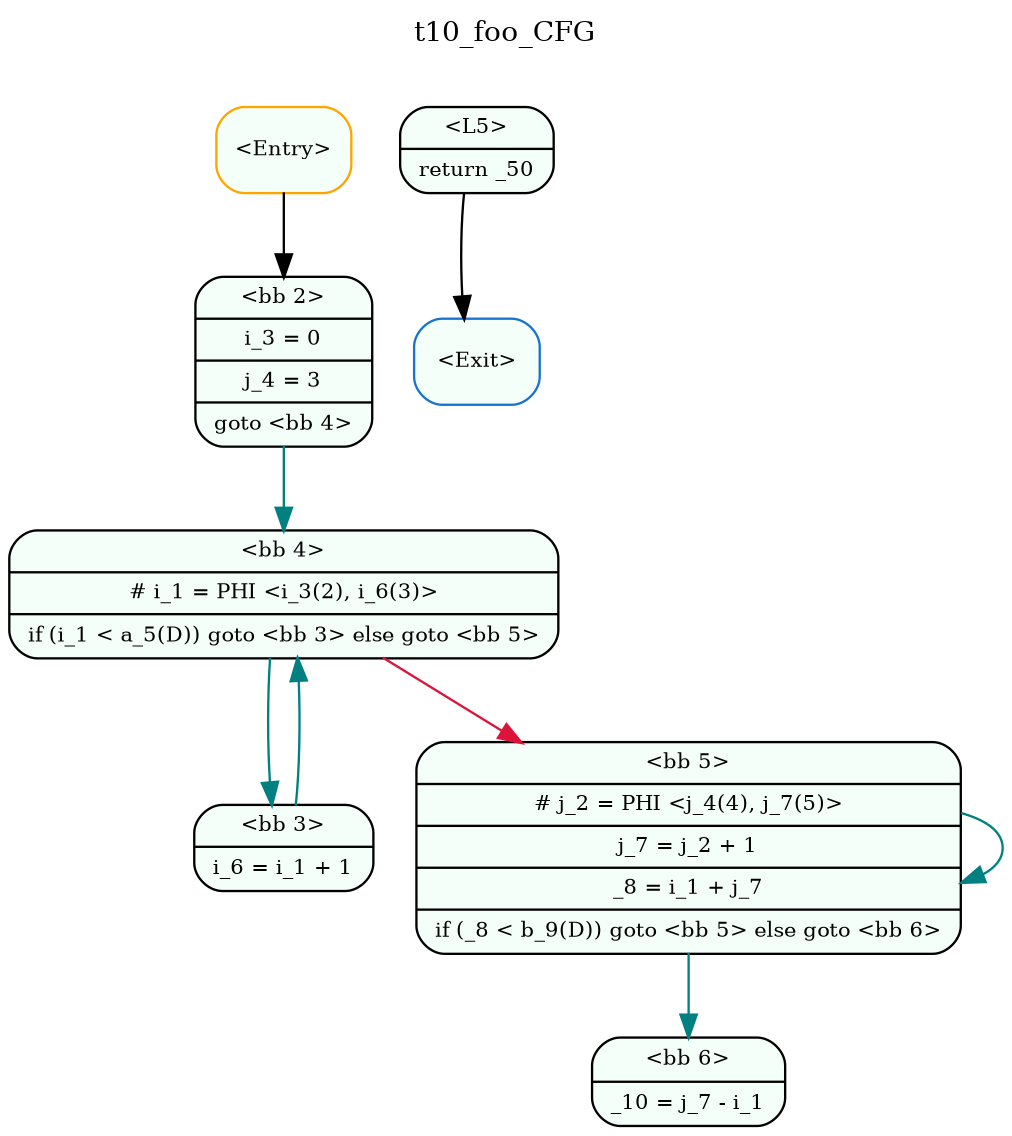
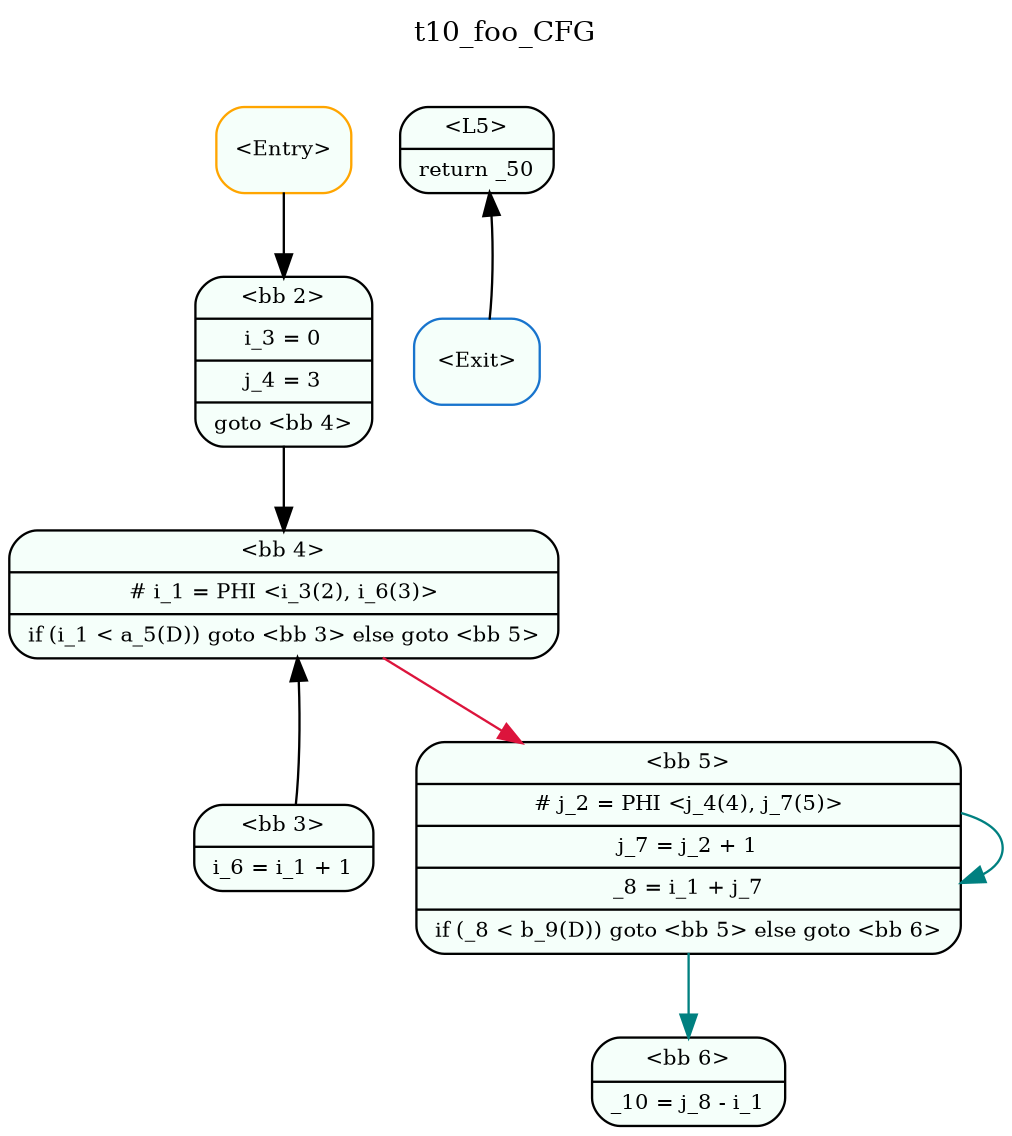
edge "<L5>" -> "<Exit>": reversed
edge "<bb 2>" -> "<bb 4>": color teal -> black
edge "<bb 4>" -> "<bb 3>": removed
edge "<bb 3>" -> "<bb 4>": color teal -> black
node "<bb 6>": text "_10 = j_7 - i_1" -> "_10 = j_8 - i_1"
